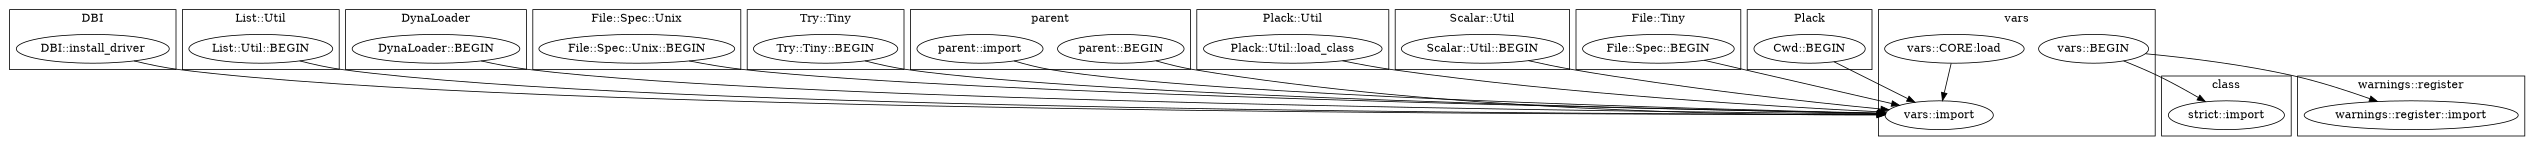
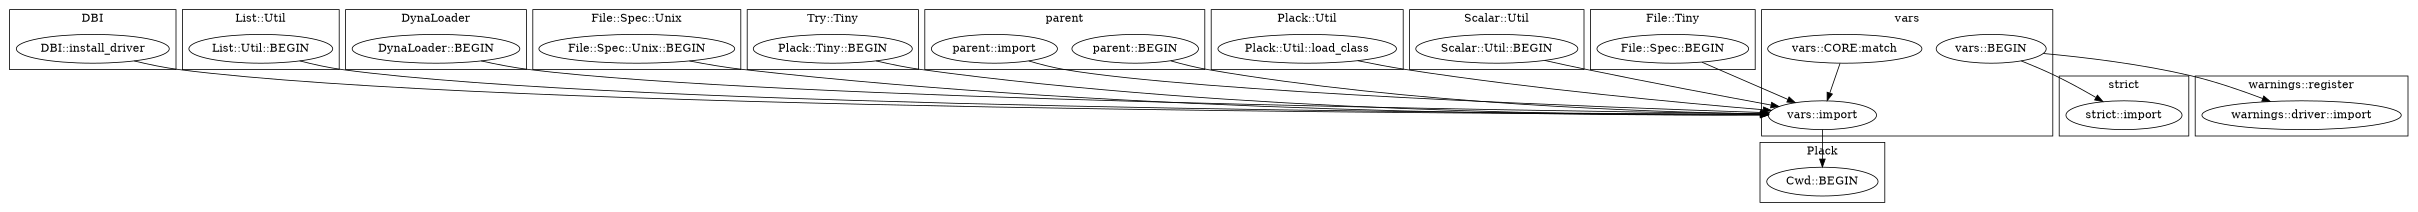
node "Try::Tiny::BEGIN": label "Try::Tiny::BEGIN" -> "Plack::Tiny::BEGIN"
node "vars::CORE:load": label "vars::CORE:load" -> "vars::CORE:match"
edge "Cwd::BEGIN" -> "vars::import": reversed
cluster "class": label "class" -> "strict"
node "warnings::register::import": label "warnings::register::import" -> "warnings::driver::import"
